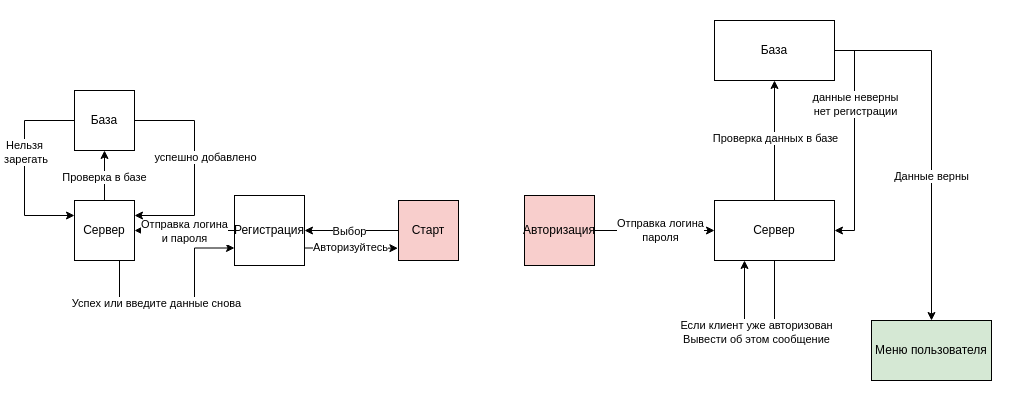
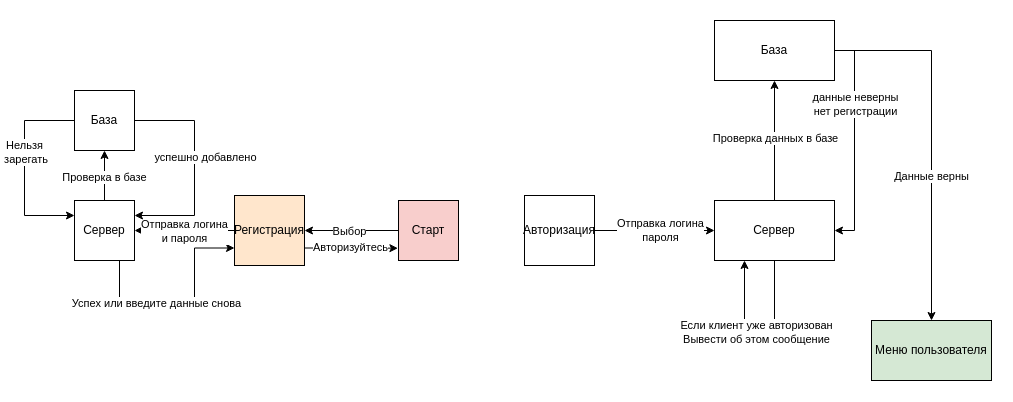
node "Регистрация": fillcolor #ffffff -> #ffe6cc
node "Авторизация": fillcolor #f8cecc -> #ffffff
